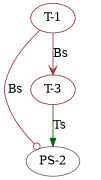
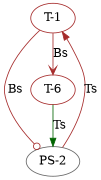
node "T-3": label "T-3" -> "T-6"
edge "PS-2" -> "T-1": added, label "Ts"
